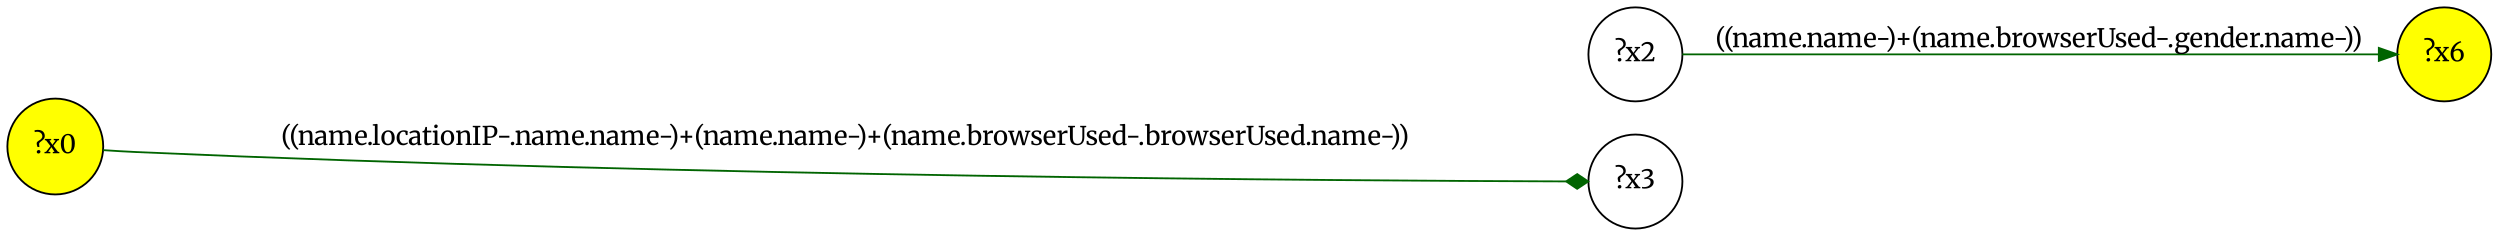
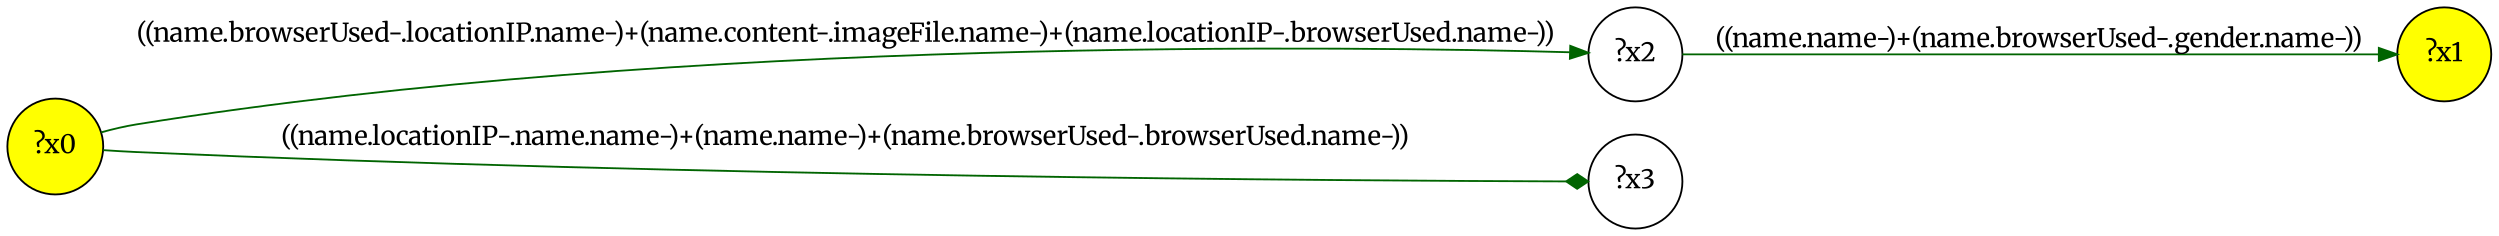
node "?x6": label "?x6" -> "?x1"
edge "?x0" -> "?x2": added, label "((name.browserUsed-.locationIP.name-)+(name.content-.imageFile.name-)+(name.locationIP-.browserUsed.name-))"
